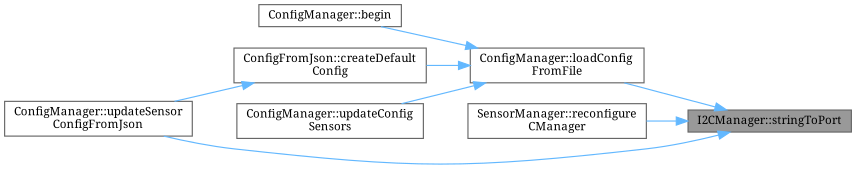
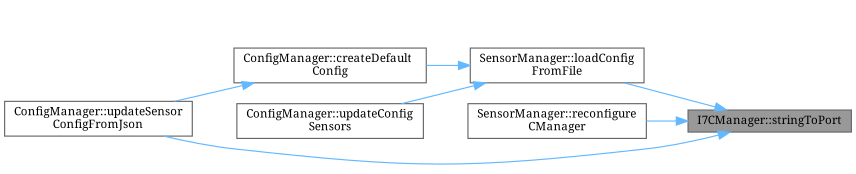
node "ConfigManager::begin": removed
node "ConfigFromJson::createDefault Config": label "ConfigFromJson::createDefault Config" -> "ConfigManager::createDefault Config"
node "ConfigManager::loadConfig FromFile": label "ConfigManager::loadConfig FromFile" -> "SensorManager::loadConfig FromFile"
node "I2CManager::stringToPort": label "I2CManager::stringToPort" -> "I7CManager::stringToPort"
